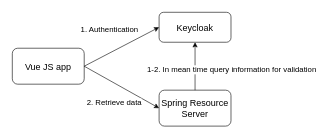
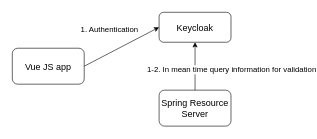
edge "Vue JS app" -> "Spring Resource Server": removed, label "2. Retrieve data"
